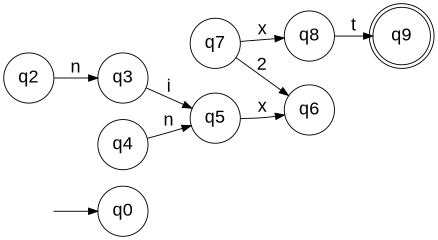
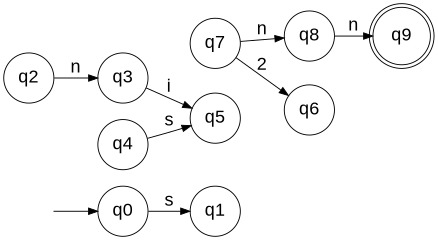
edge "q8" -> "q9": label "t" -> "n"
edge "q7" -> "q8": label "x" -> "n"
edge "q5" -> "q6": removed, label "x"
edge "q4" -> "q5": label "n" -> "s"
node "q1": added
